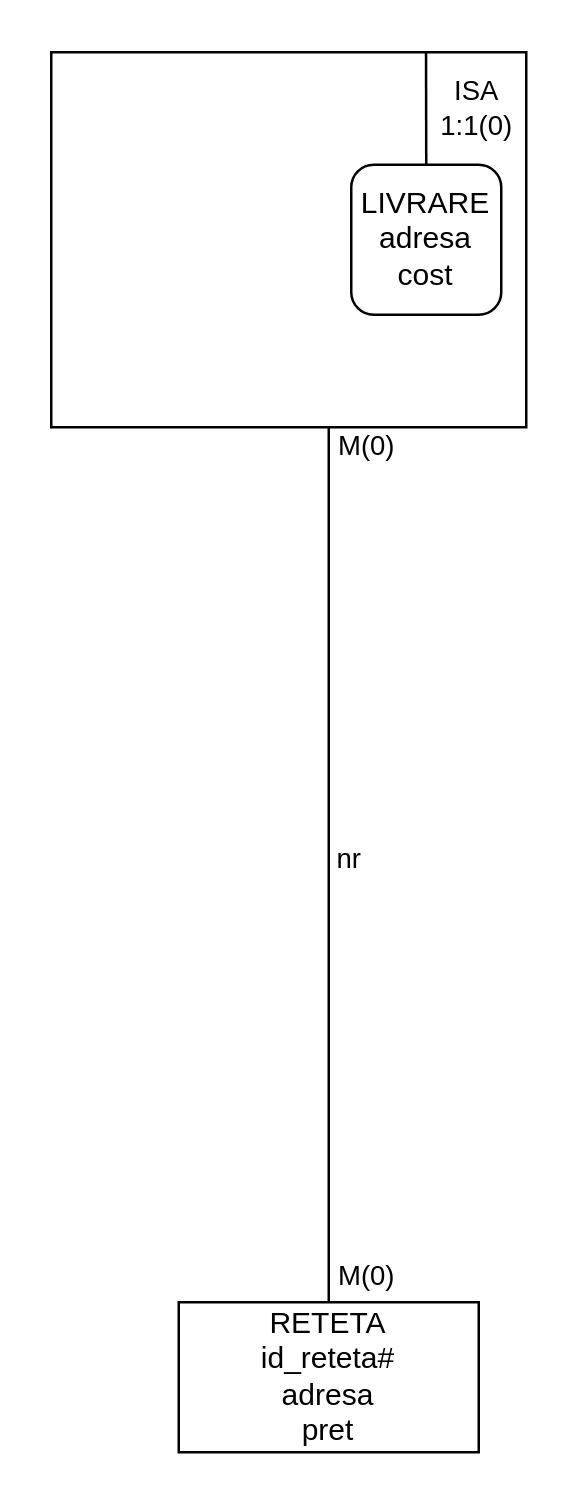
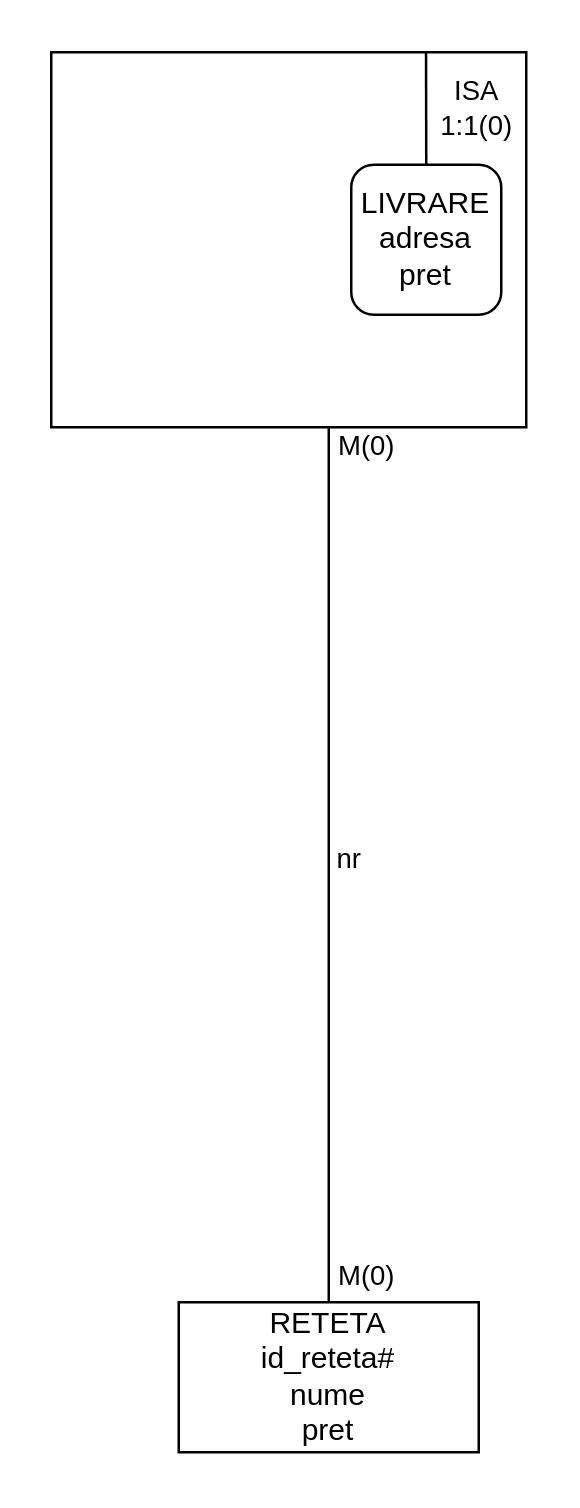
node "LIVRARE adresa cost": label "LIVRARE adresa cost" -> "LIVRARE adresa pret"
node "RETETA id_reteta# adresa pret": label "RETETA id_reteta# adresa pret" -> "RETETA id_reteta# nume pret"
